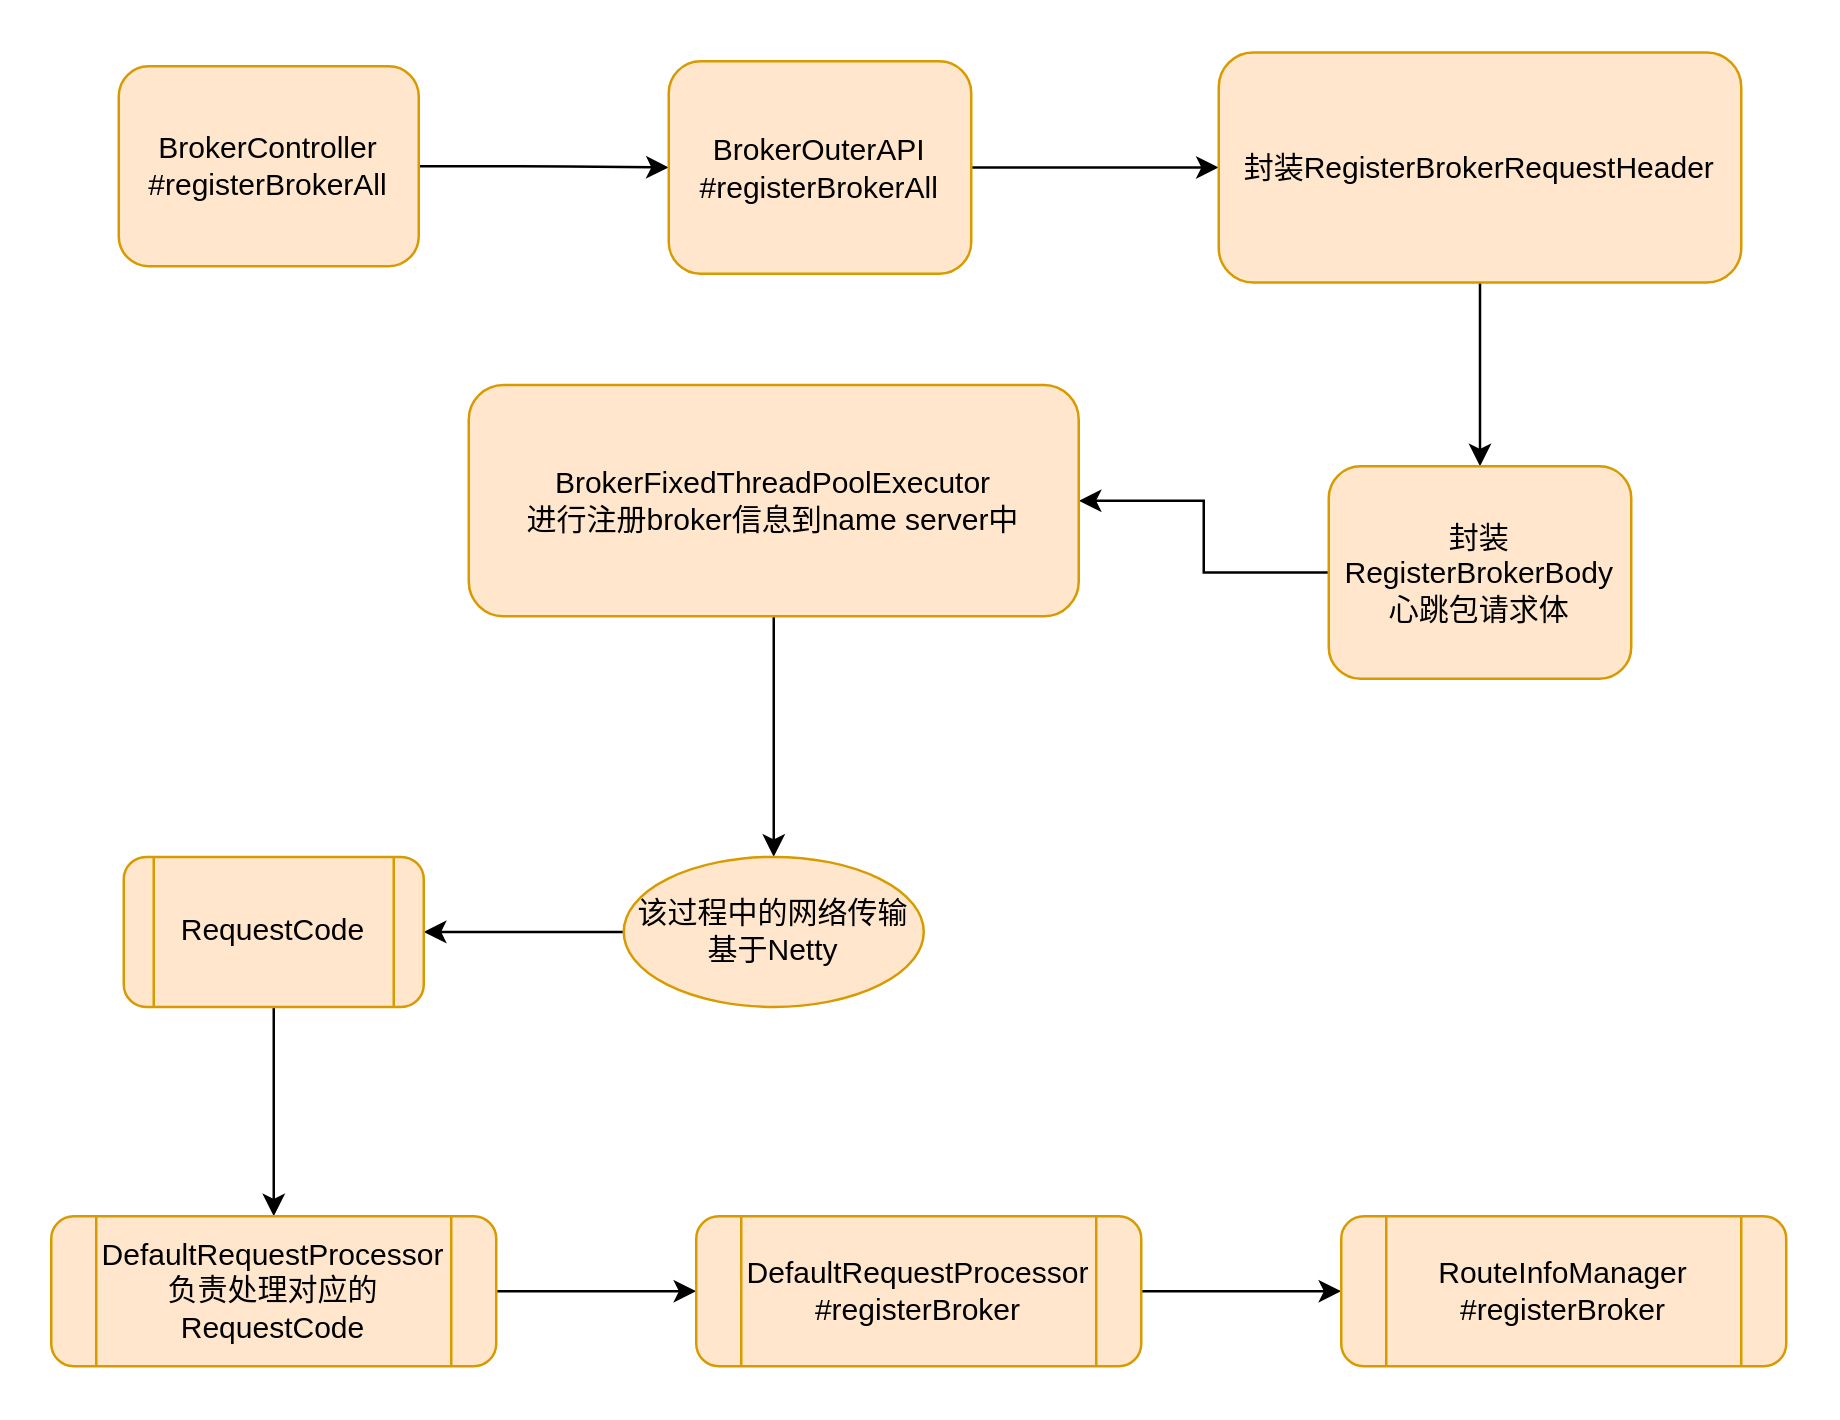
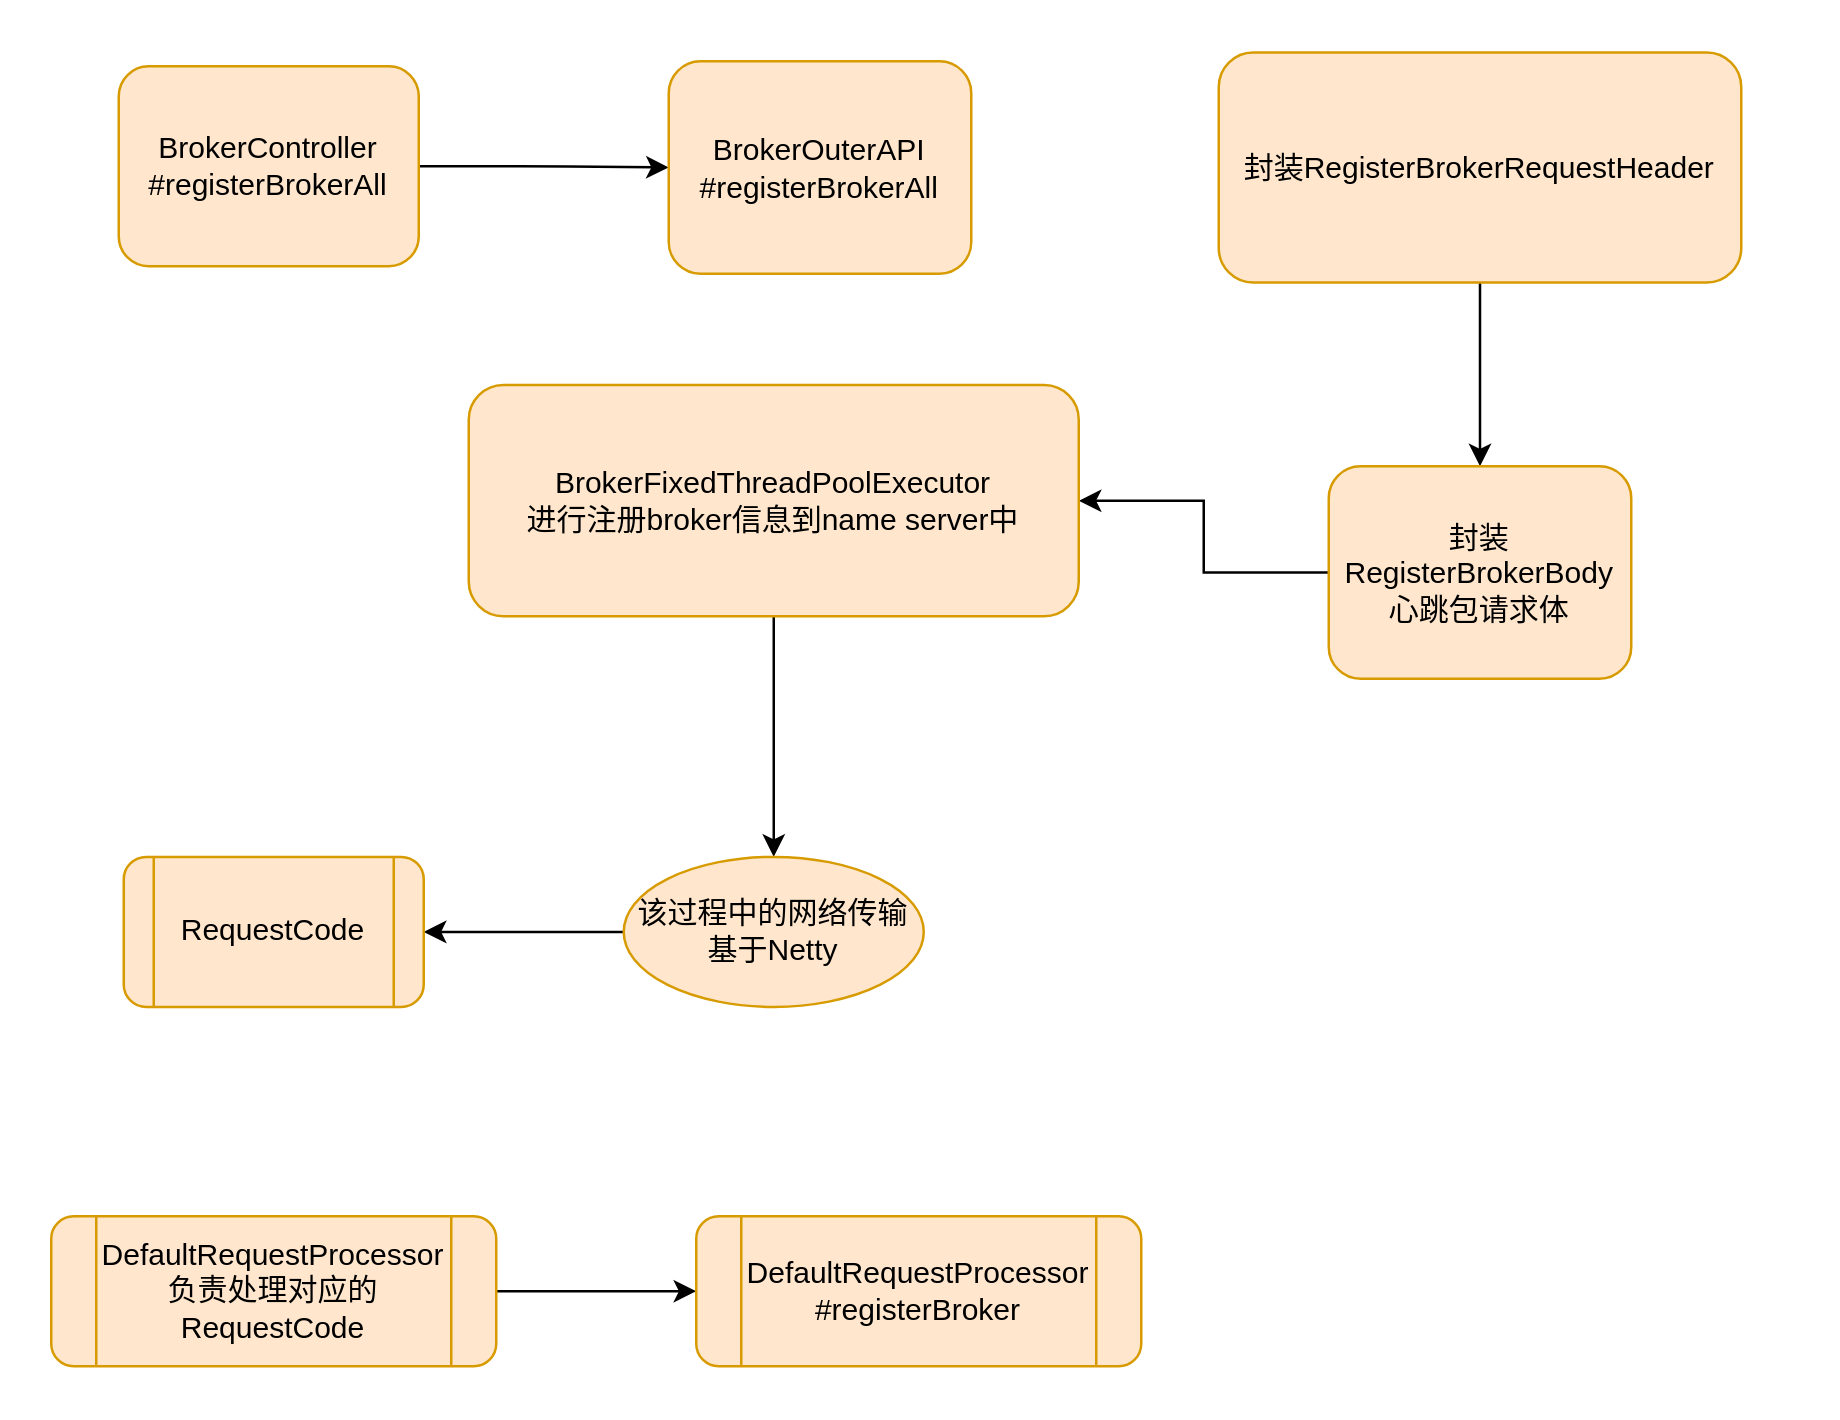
edge "BrokerOuterAPI #registerBrokerAll" -> "封装RegisterBrokerRequestHeader": removed
edge "RequestCode" -> "DefaultRequestProcessor 负责处理对应的RequestCode": removed
edge "DefaultRequestProcessor #registerBroker" -> "RouteInfoManager #registerBroker": removed
node "RouteInfoManager #registerBroker": removed
